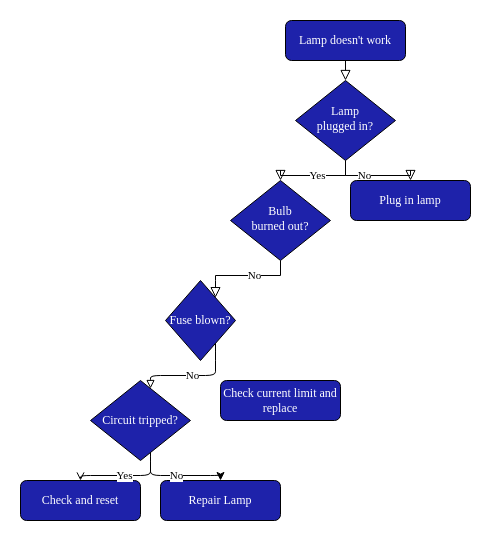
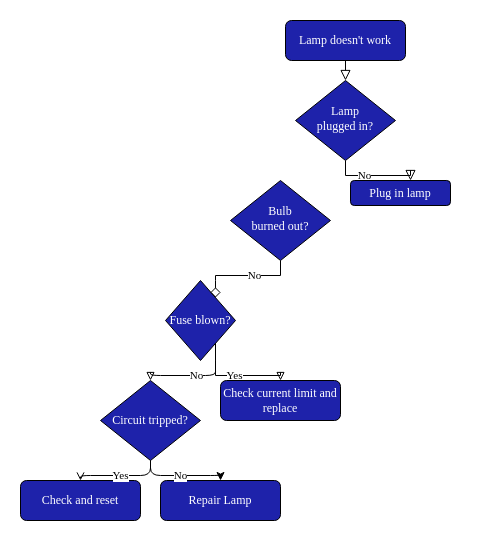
edge "Lamp plugged in?" -> "Bulb burned out?": removed, label "Yes"
node "Plug in lamp": size 120x40 -> 100x25
edge "Bulb burned out?" -> "Fuse blown?": arrowhead block -> diamond
edge "Fuse blown?" -> "Check current limit and replace": added, label "Yes"
node "Circuit tripped?": moved (141, 421) -> (151, 421)
